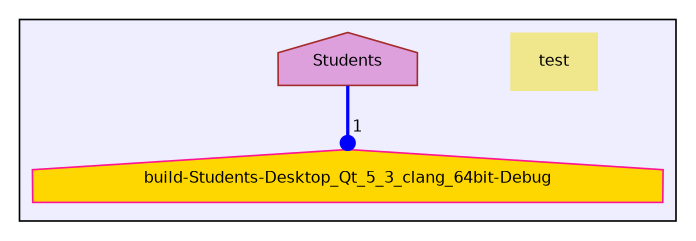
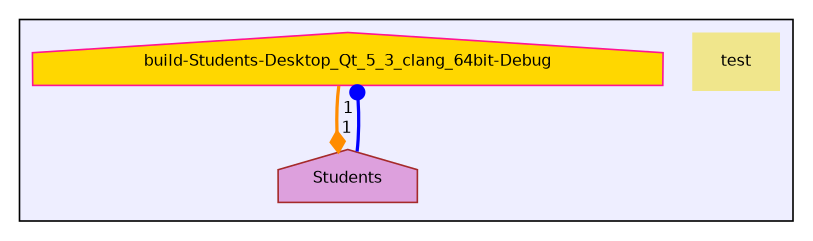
edge "build-Students-Desktop_Qt_5_3_clang_64bit-Debug" -> "Students": added
